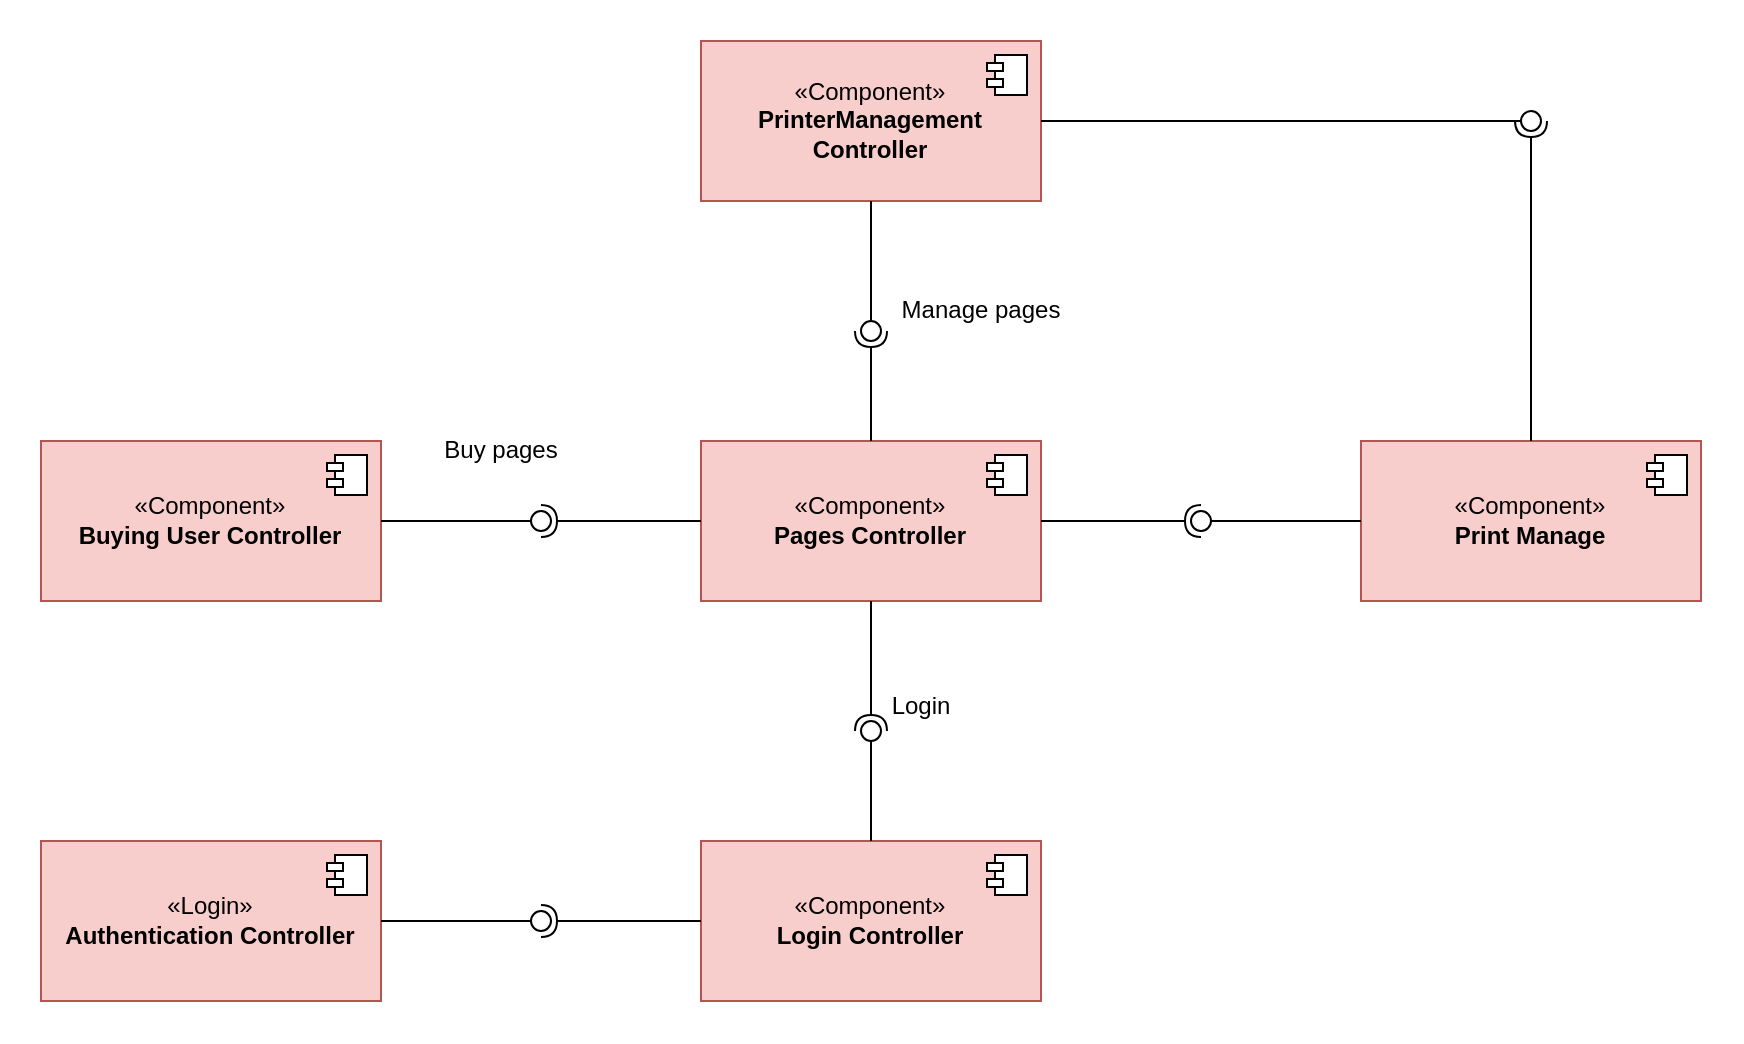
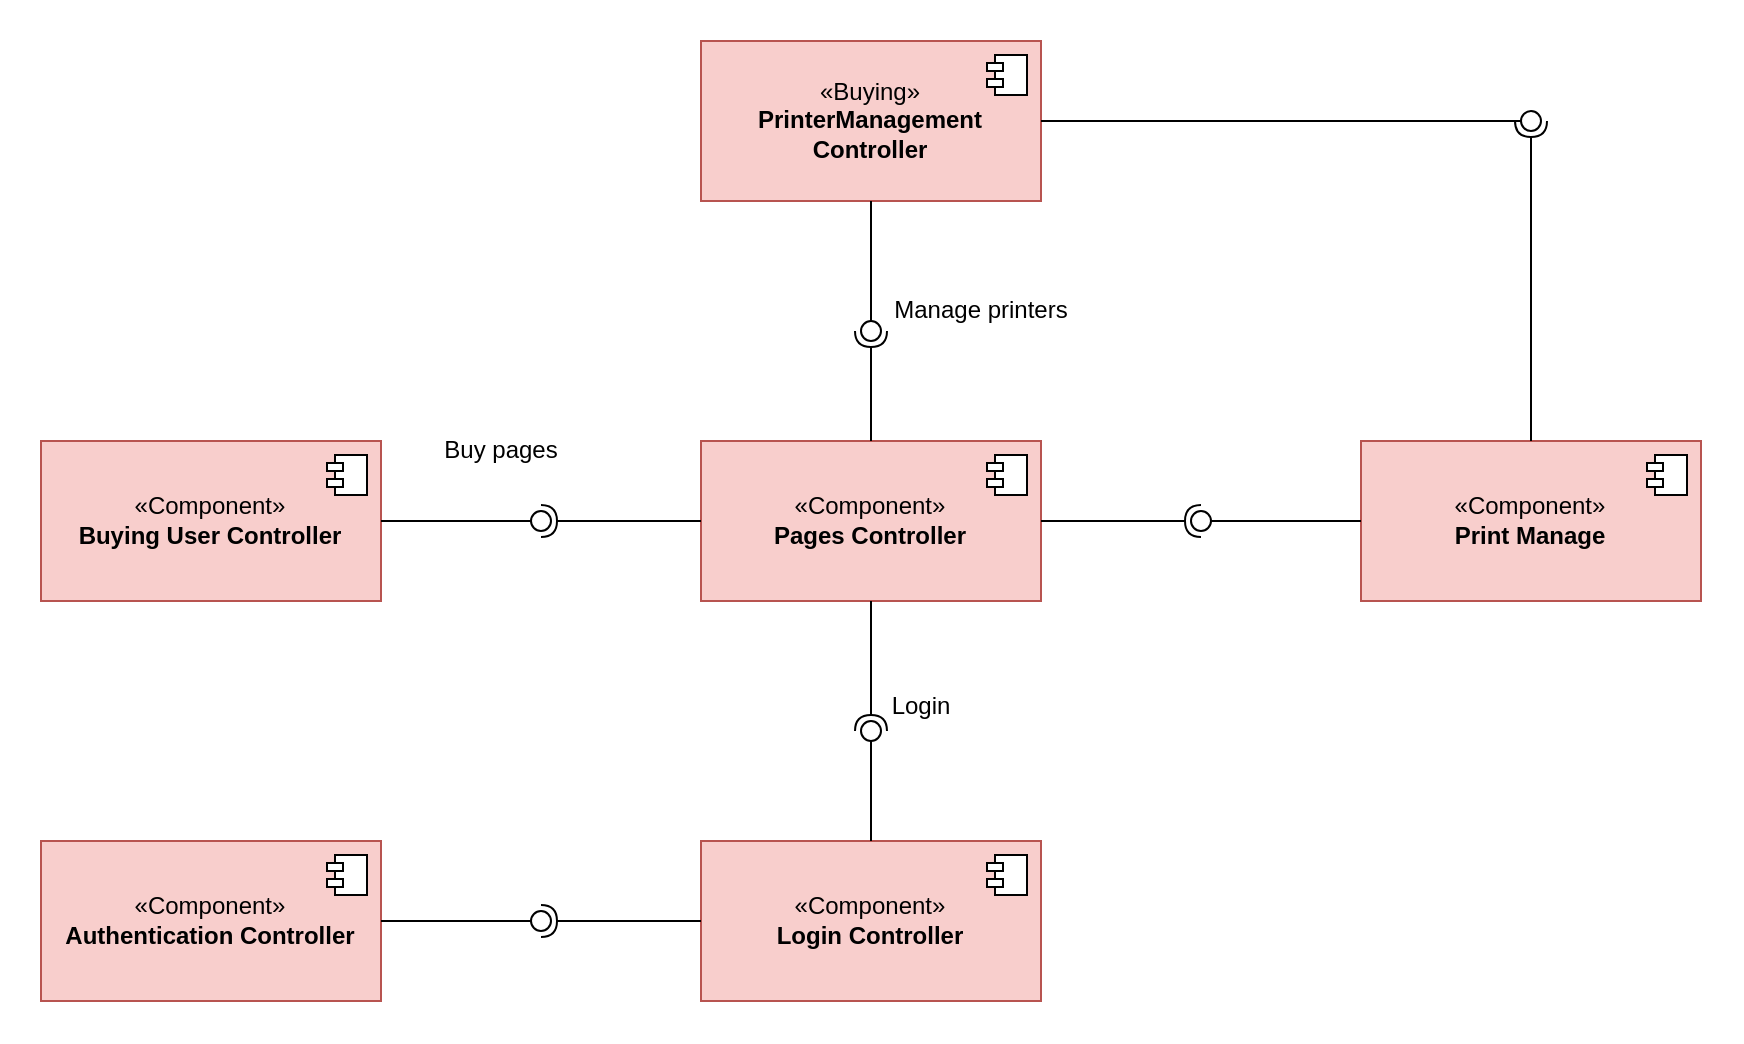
node "«Component» PrinterManagement Controller": label "«Component» PrinterManagement Controller" -> "«Buying» PrinterManagement Controller"
node "Manage pages": label "Manage pages" -> "Manage printers"
node "«Login» Authentication Controller": label "«Login» Authentication Controller" -> "«Component» Authentication Controller"
